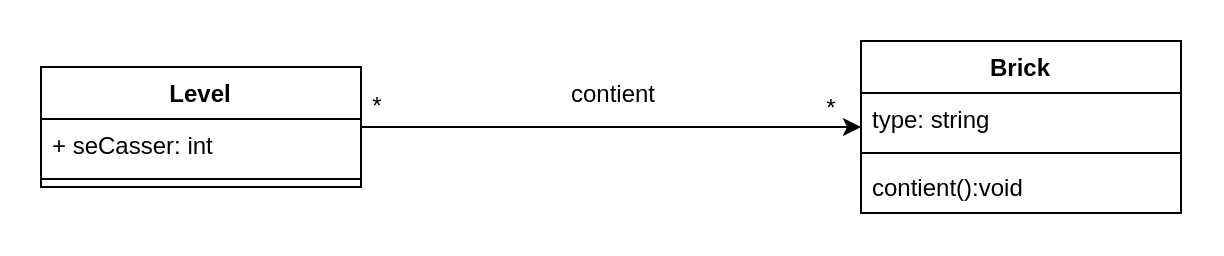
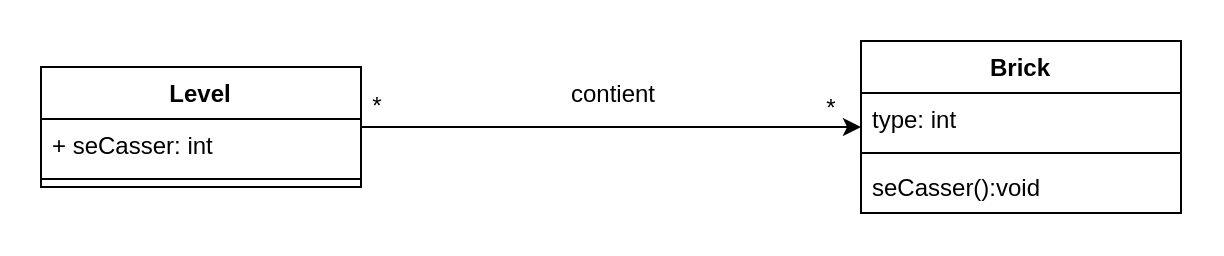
node "type: string": label "type: string" -> "type: int"
node "contient():void": label "contient():void" -> "seCasser():void"
